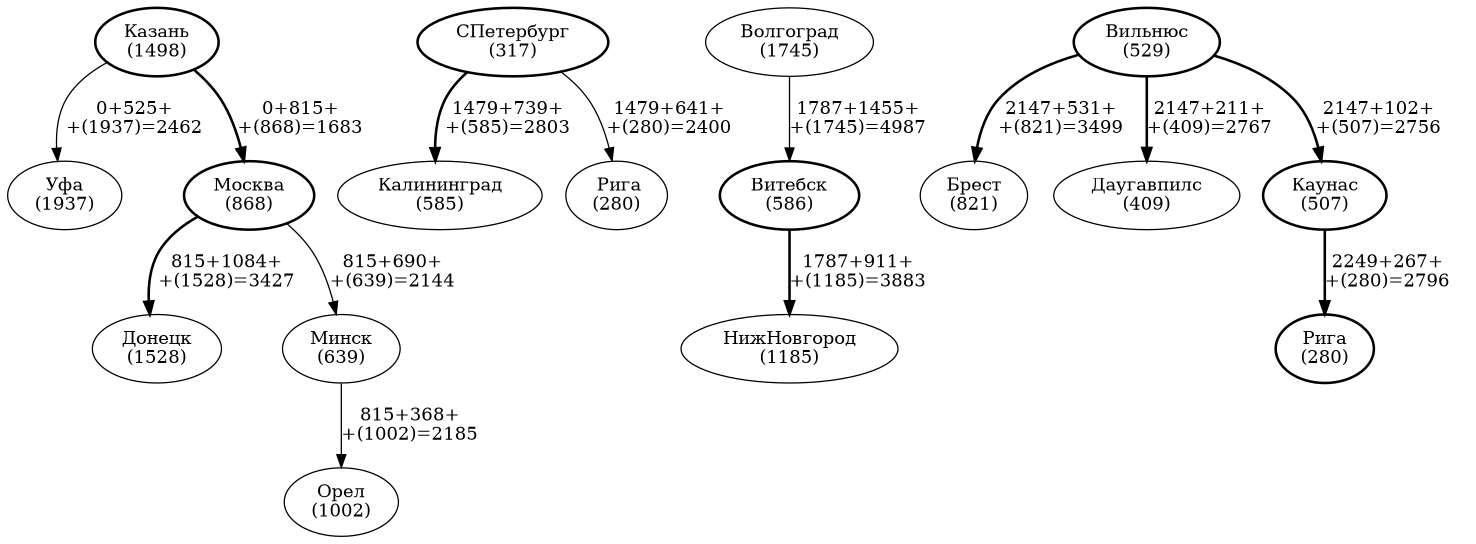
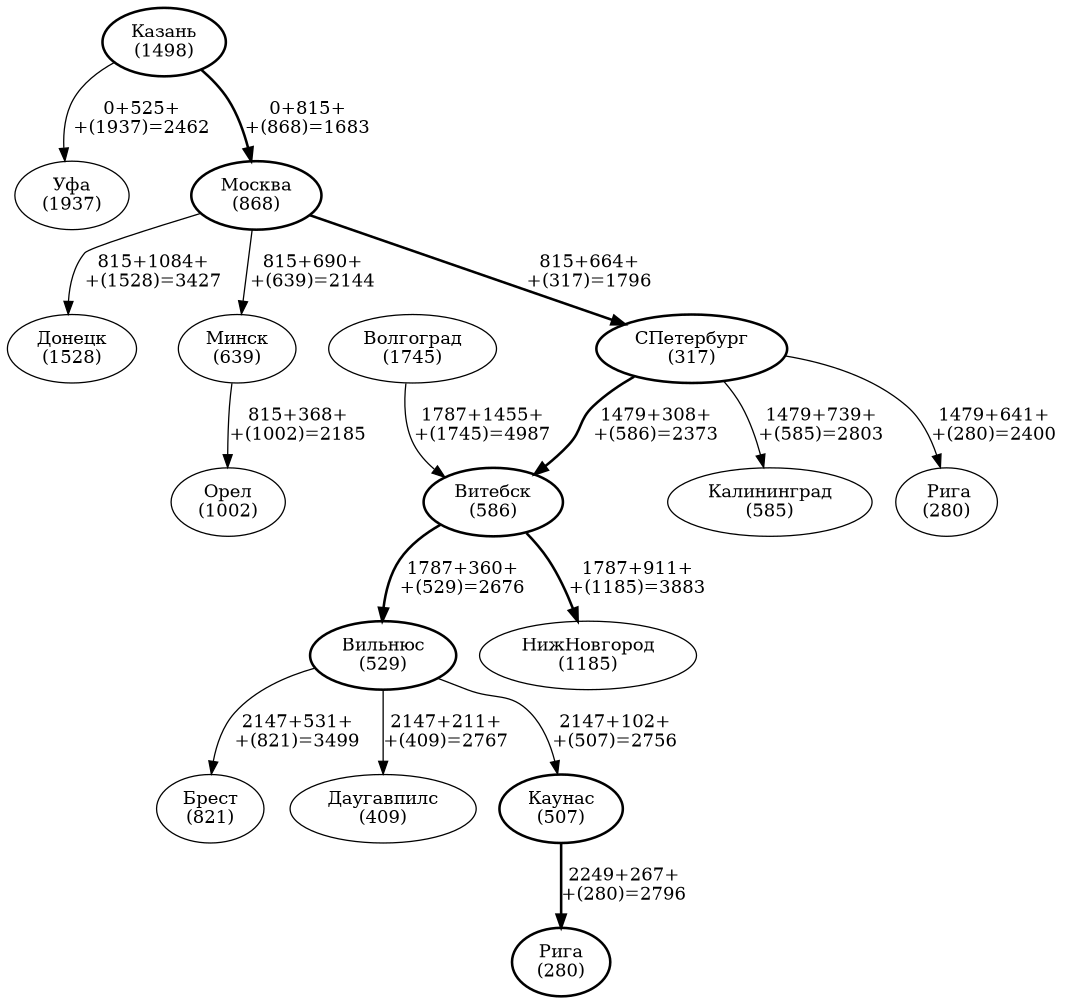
edge "Вильнюс (529)" -> "Брест (821)": style bold -> solid
edge "Вильнюс (529)" -> "Каунас (507)": style bold -> solid
edge "СПетербург (317)" -> "Калининград (585)": style bold -> solid
edge "Вильнюс (529)" -> "Даугавпилс (409)": style bold -> solid
edge "Москва (868)" -> "Донецк (1528)": style bold -> solid
edge "Москва (868)" -> "СПетербург (317)": added, label "815+664+ +(317)=1796"
edge "СПетербург (317)" -> "Витебск (586)": added, label "1479+308+ +(586)=2373"
edge "Витебск (586)" -> "Вильнюс (529)": added, label "1787+360+ +(529)=2676"
